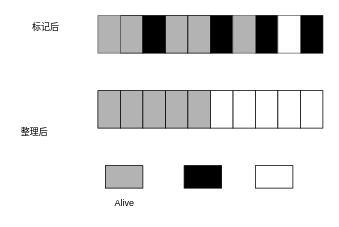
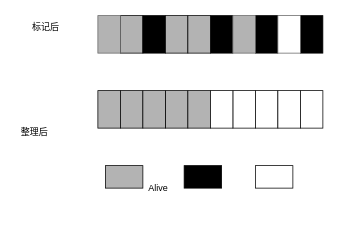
node "Alive": moved (124, 203) -> (158, 188)
